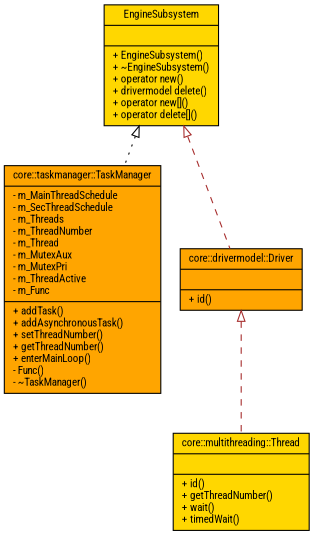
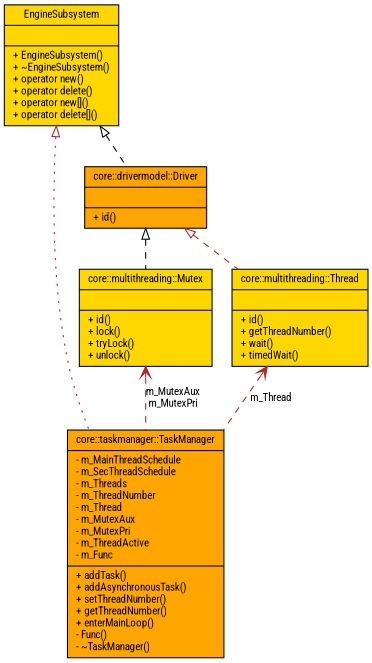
node "EngineSubsystem": text "+ drivermodel delete()" -> "+ operator delete()"
edge "core::taskmanager::TaskManager" -> "EngineSubsystem": color black -> brown
edge "core::drivermodel::Driver" -> "EngineSubsystem": color brown -> black
node "core::multithreading::Mutex": added
edge "core::taskmanager::TaskManager" -> "core::multithreading::Thread": added, label "m_Thread"
